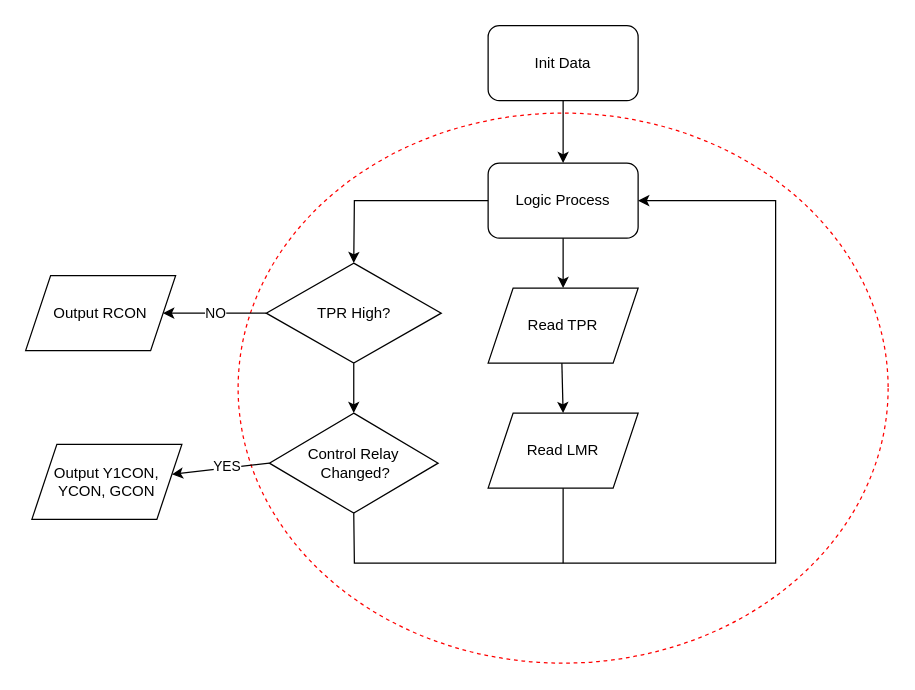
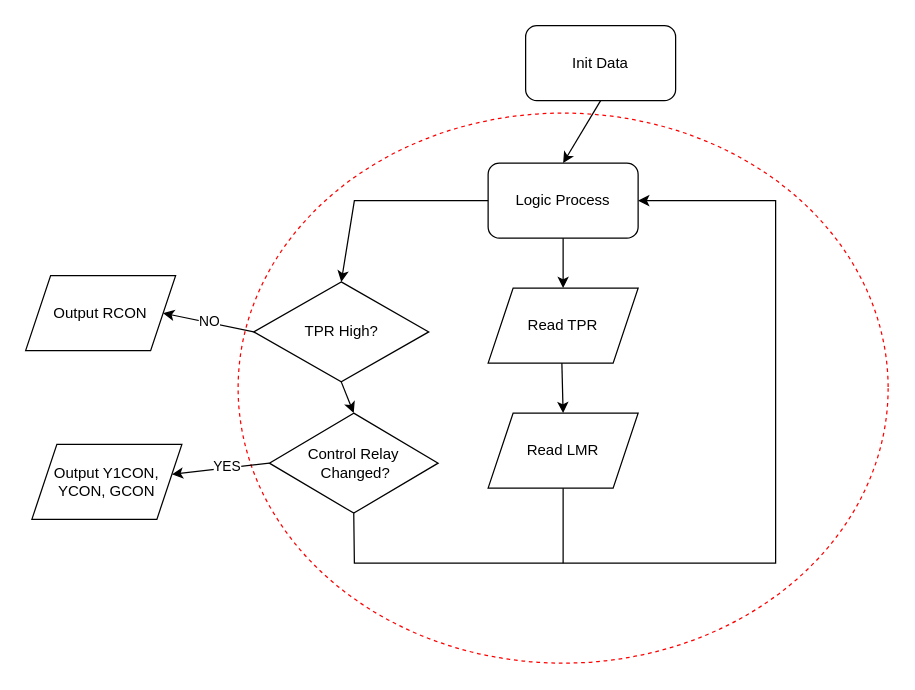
node "Init Data": moved (563, 63) -> (601, 63)
node "TPR High?": moved (354, 313) -> (341, 332)
